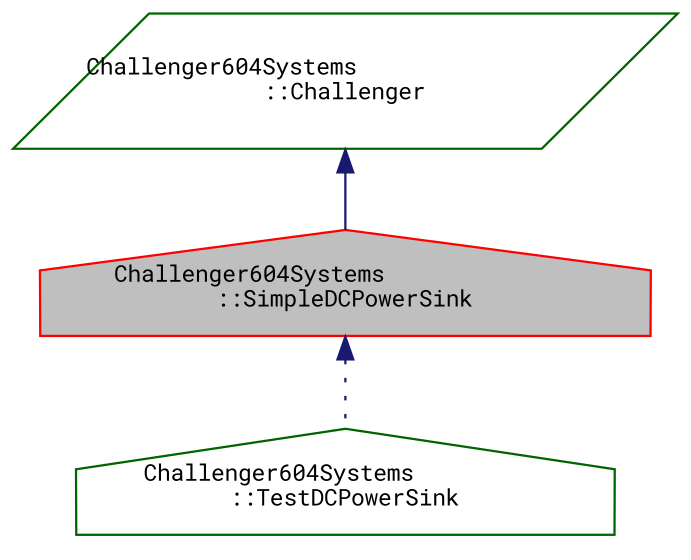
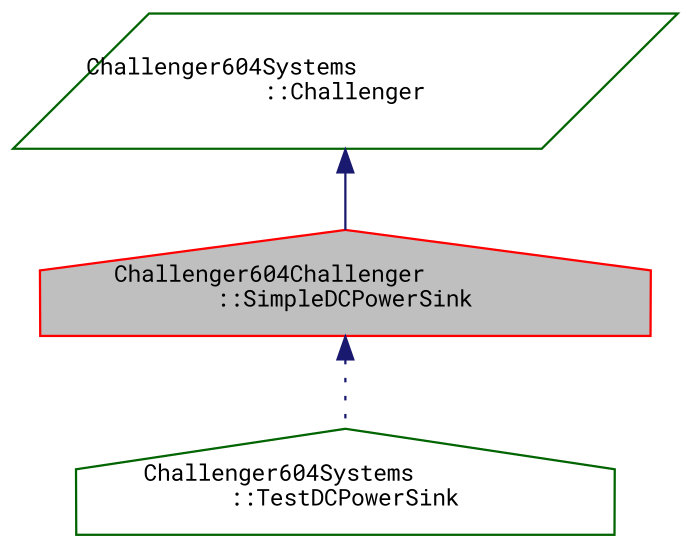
node "Challenger604Systems ::SimpleDCPowerSink": label "Challenger604Systems ::SimpleDCPowerSink" -> "Challenger604Challenger ::SimpleDCPowerSink"
